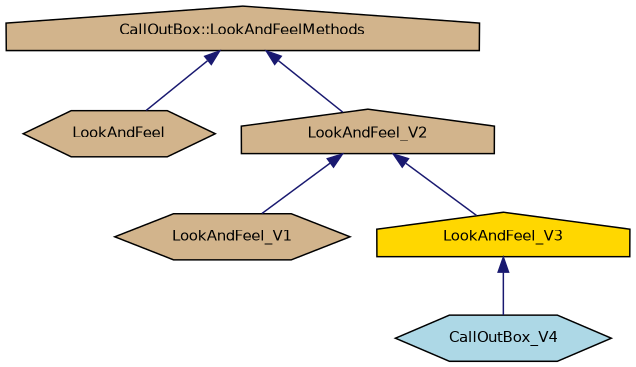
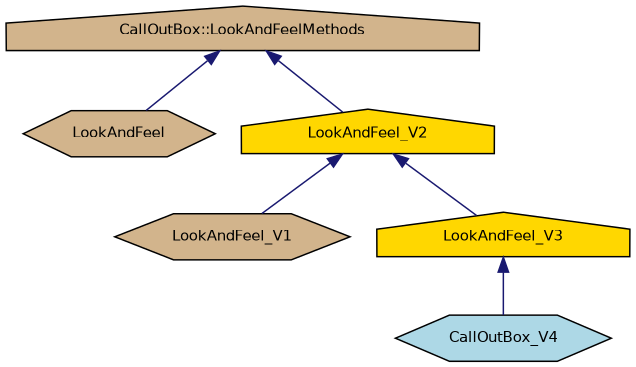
node "LookAndFeel_V2": fillcolor tan -> gold
